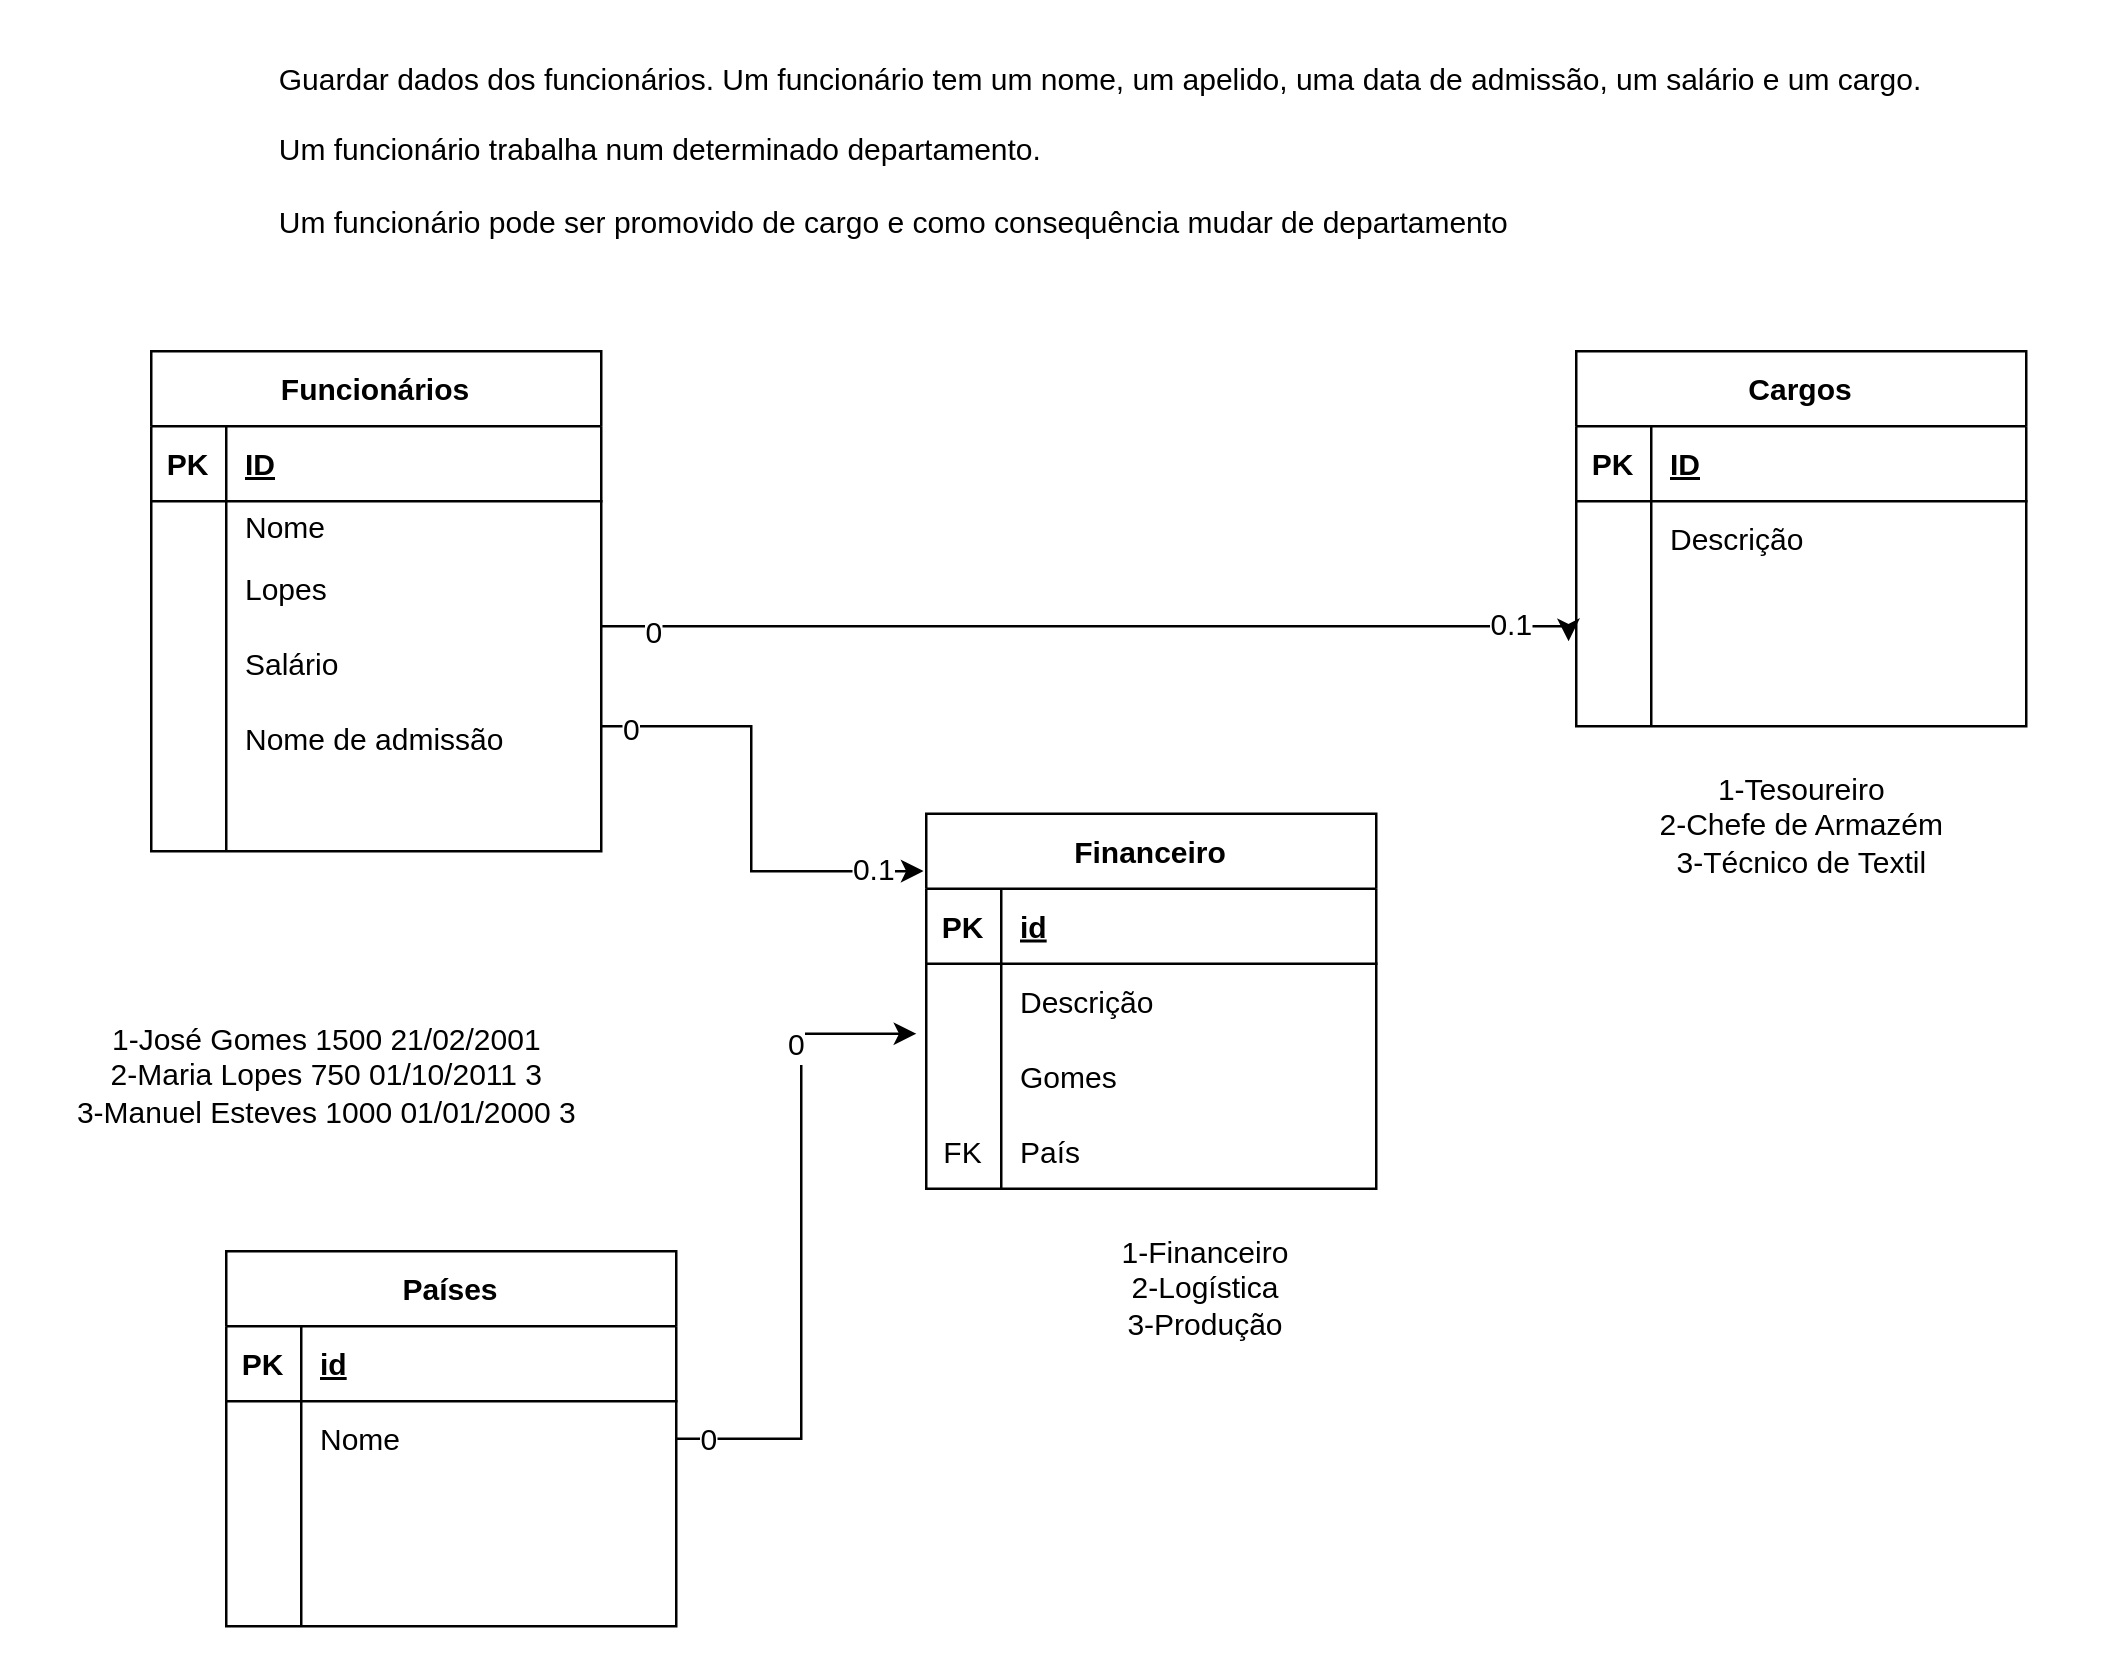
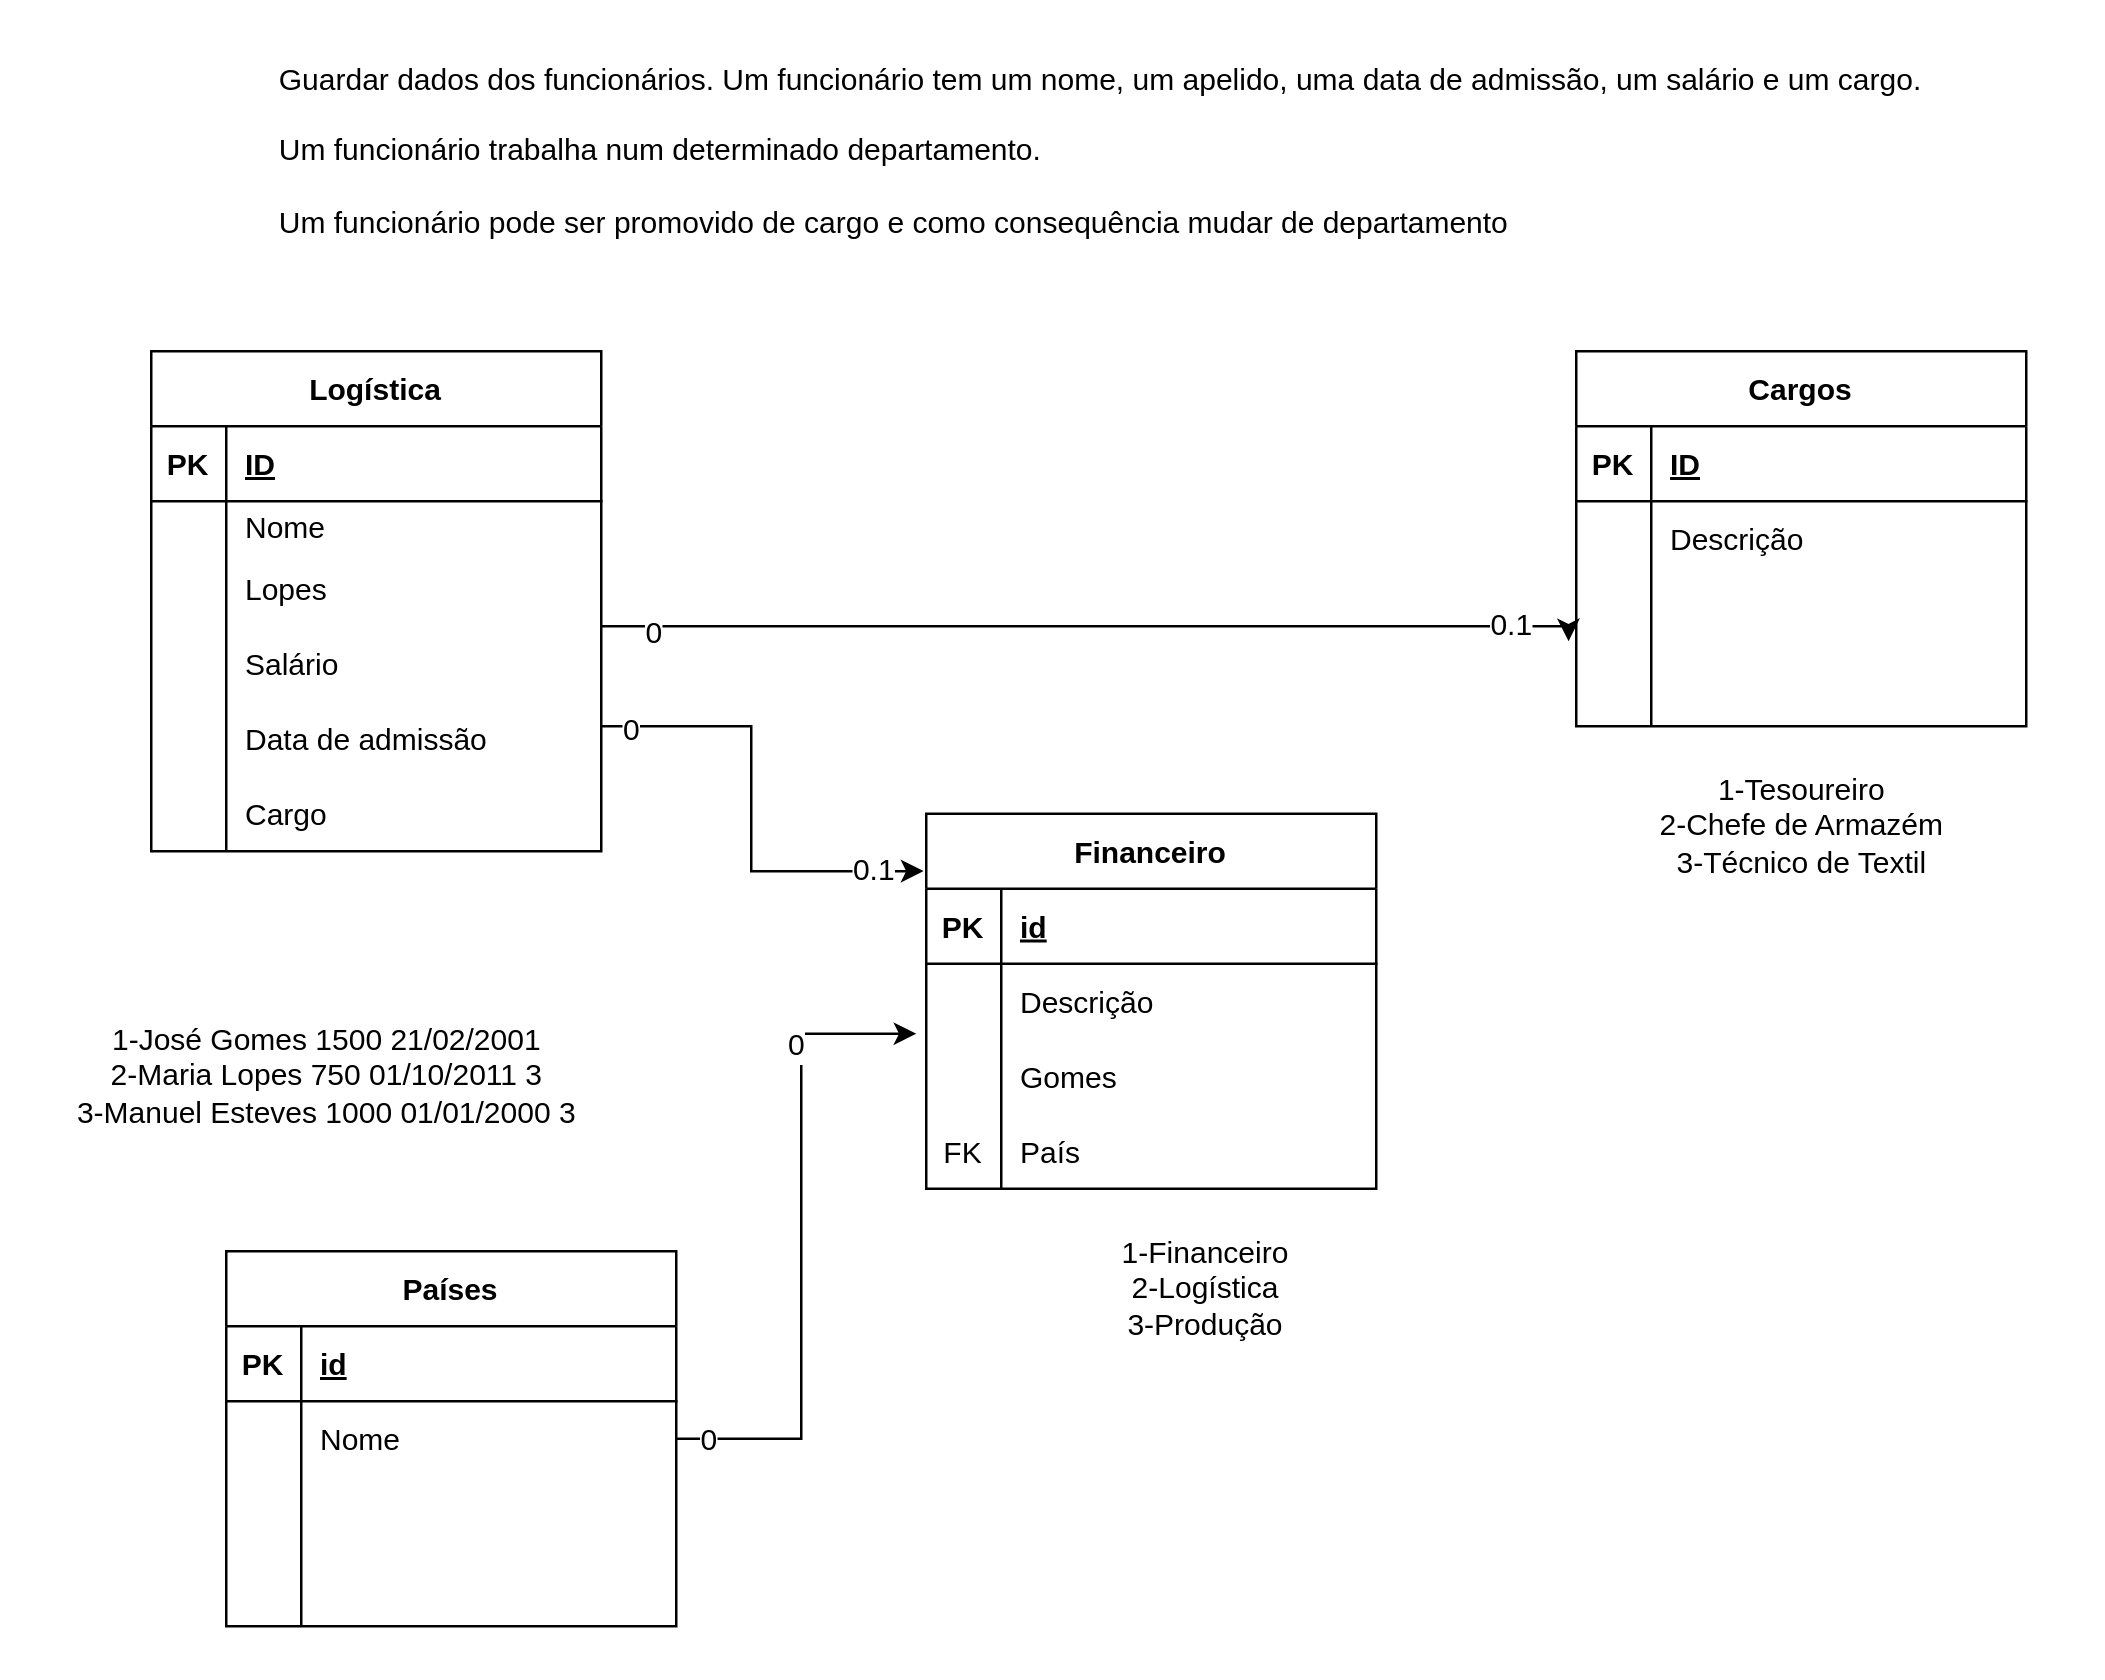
node "Funcionários": label "Funcionários" -> "Logística"
node "Nome de admissão": label "Nome de admissão" -> "Data de admissão"
node "Cargo": added
